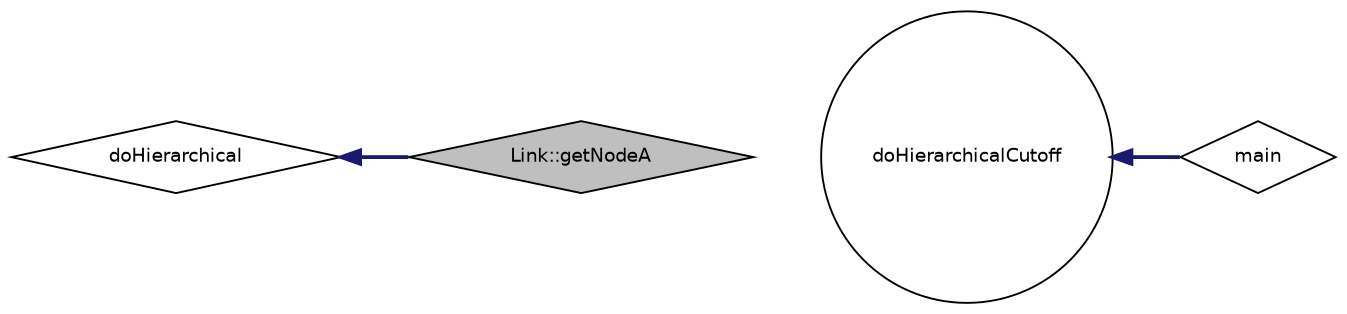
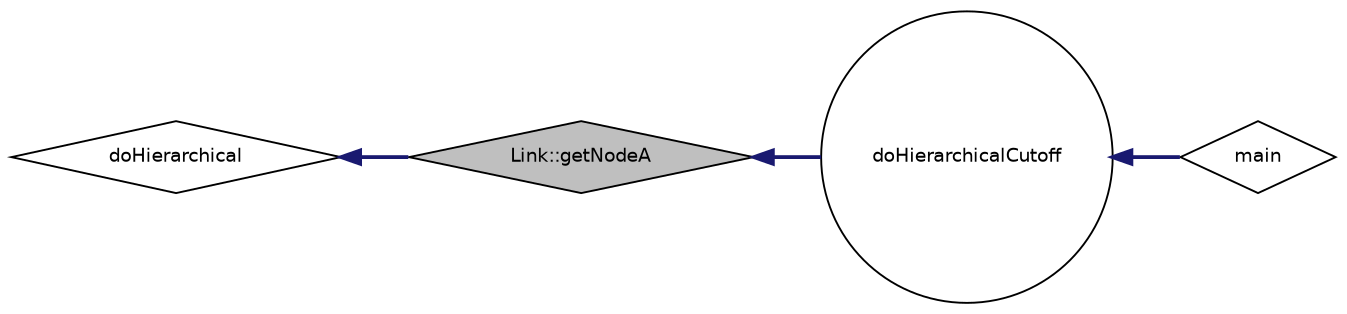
edge "doHierarchicalCutoff" -> "Link::getNodeA": added
